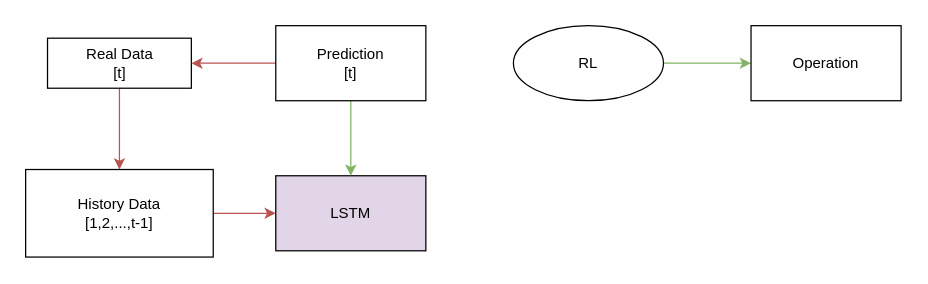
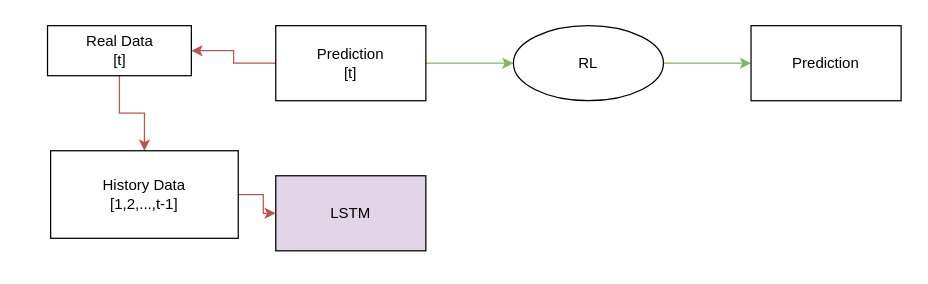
node "Real Data [t]": moved (119, 63) -> (119, 51)
node "Operation": label "Operation" -> "Prediction"
edge "Prediction [t]" -> "LSTM": now "Prediction [t]" -> "RL"
node "History Data [1,2,...,t-1]": moved (119, 213) -> (144, 194)
